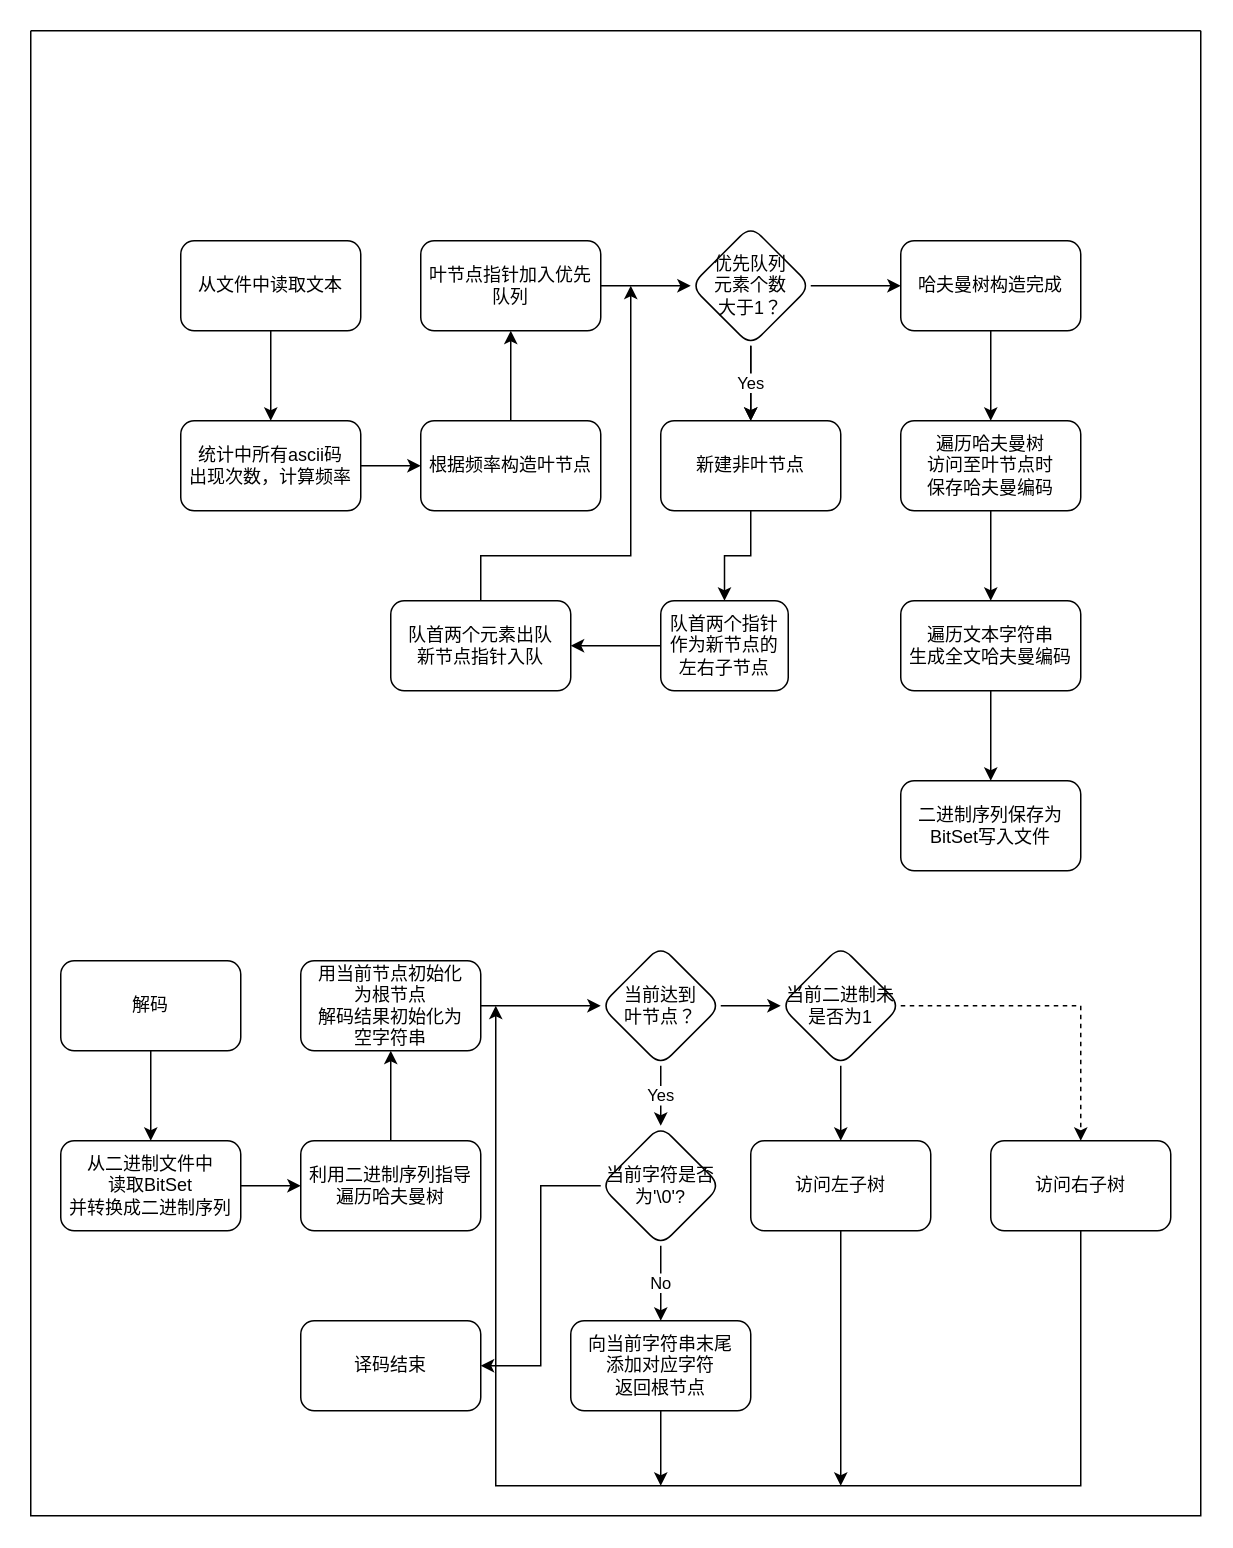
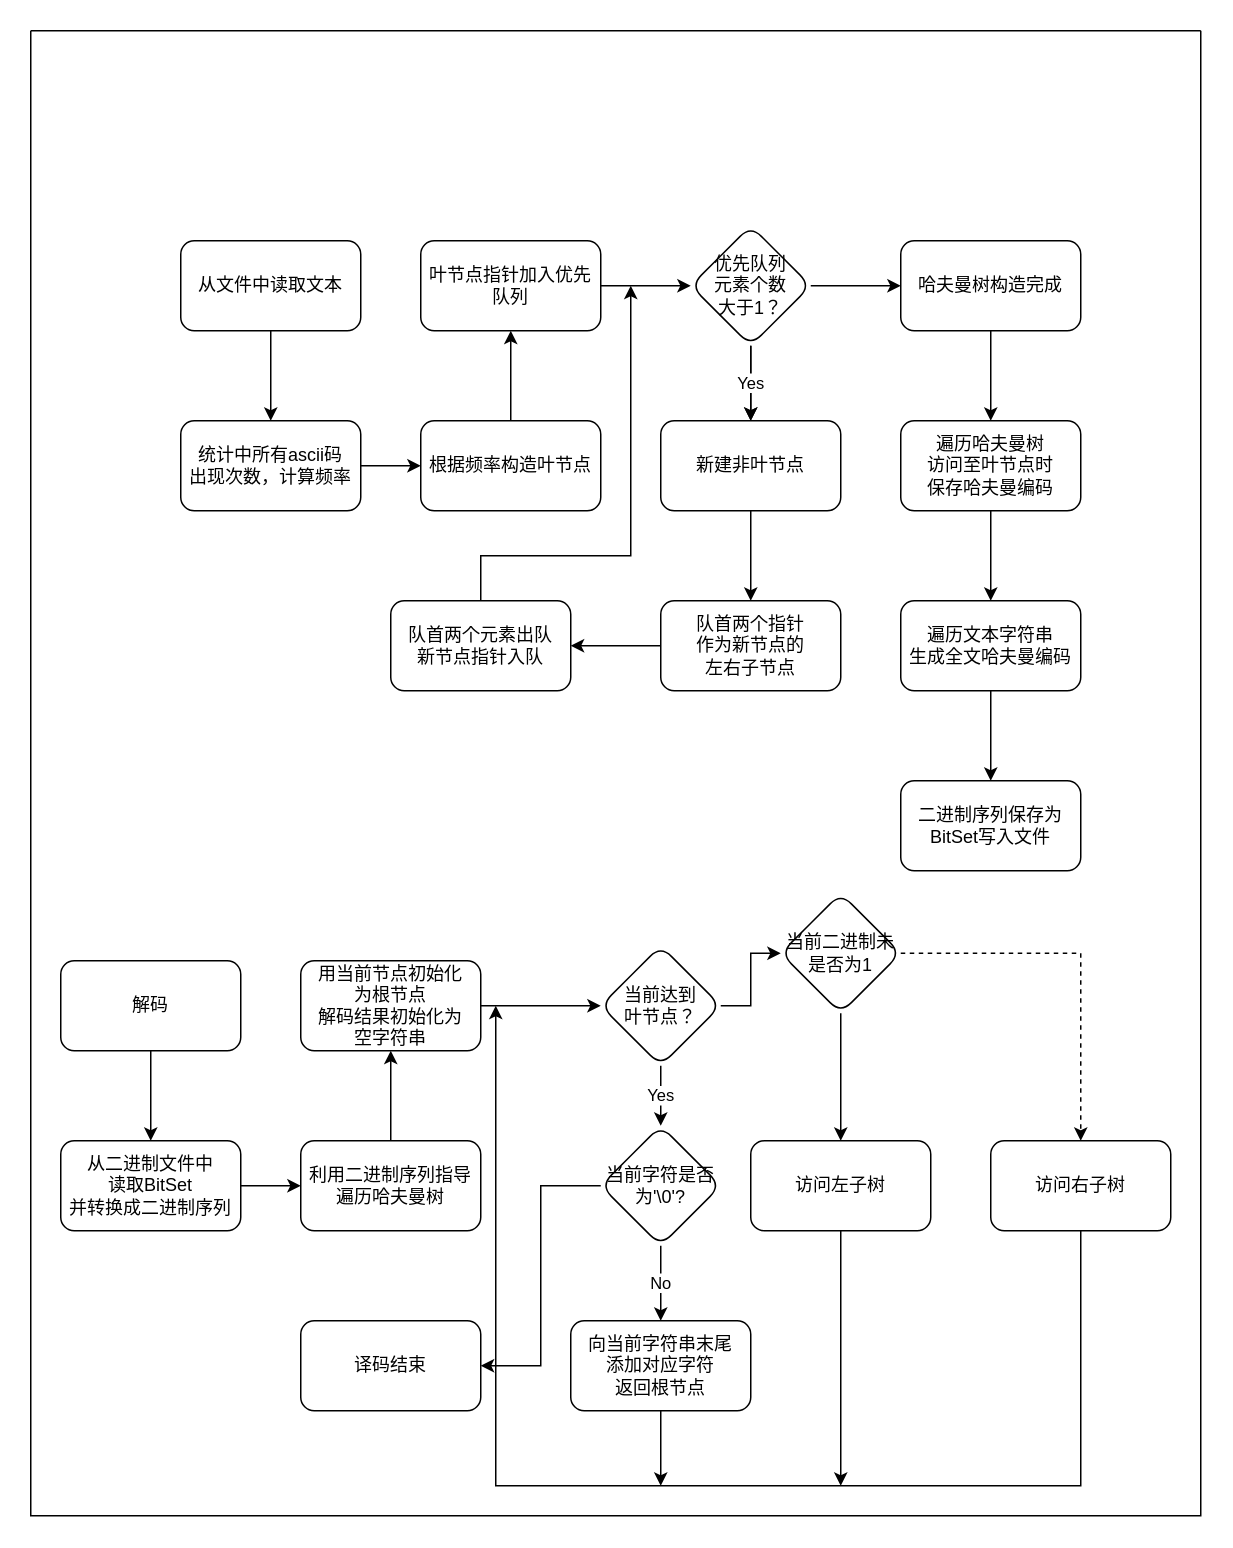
node "队首两个指针 作为新节点的 左右子节点": size 128x90 -> 180x90
node "当前二进制未是否为1": moved (841, 1006) -> (841, 953)
